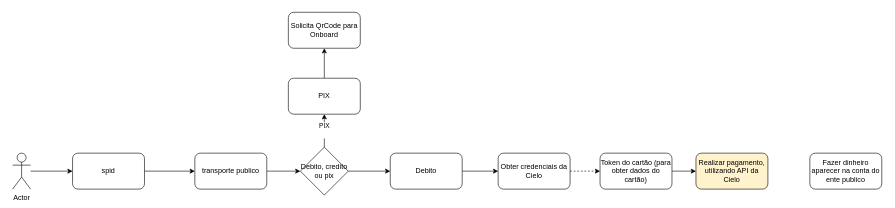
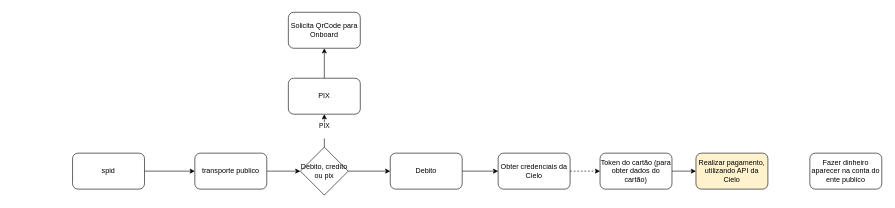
node "Actor": removed
edge "Actor" -> "spid": removed
